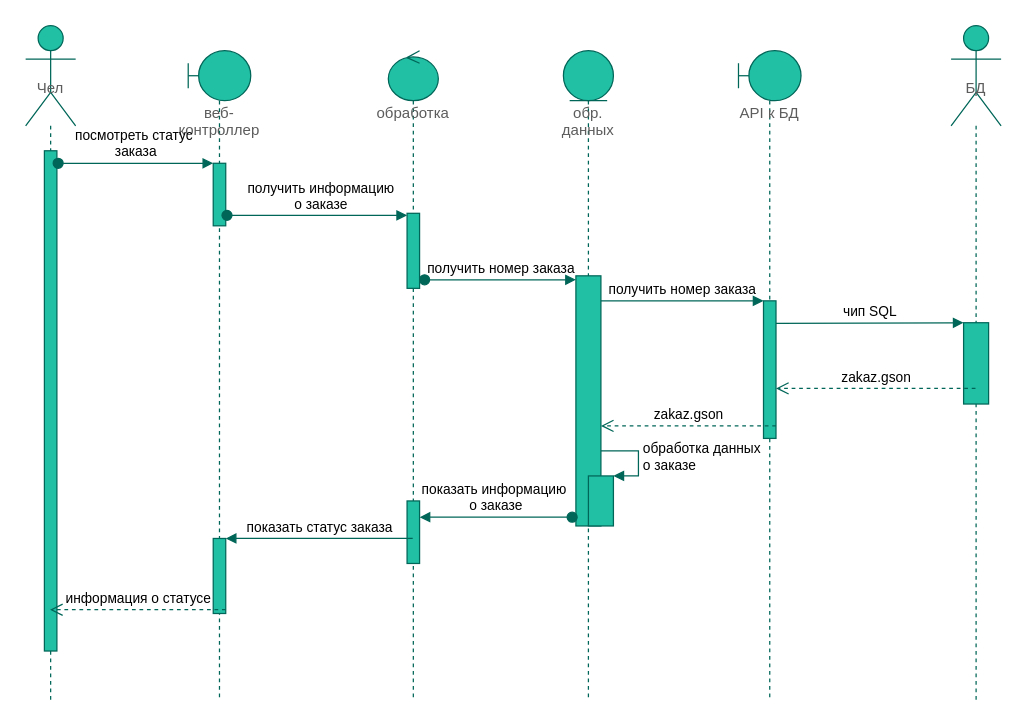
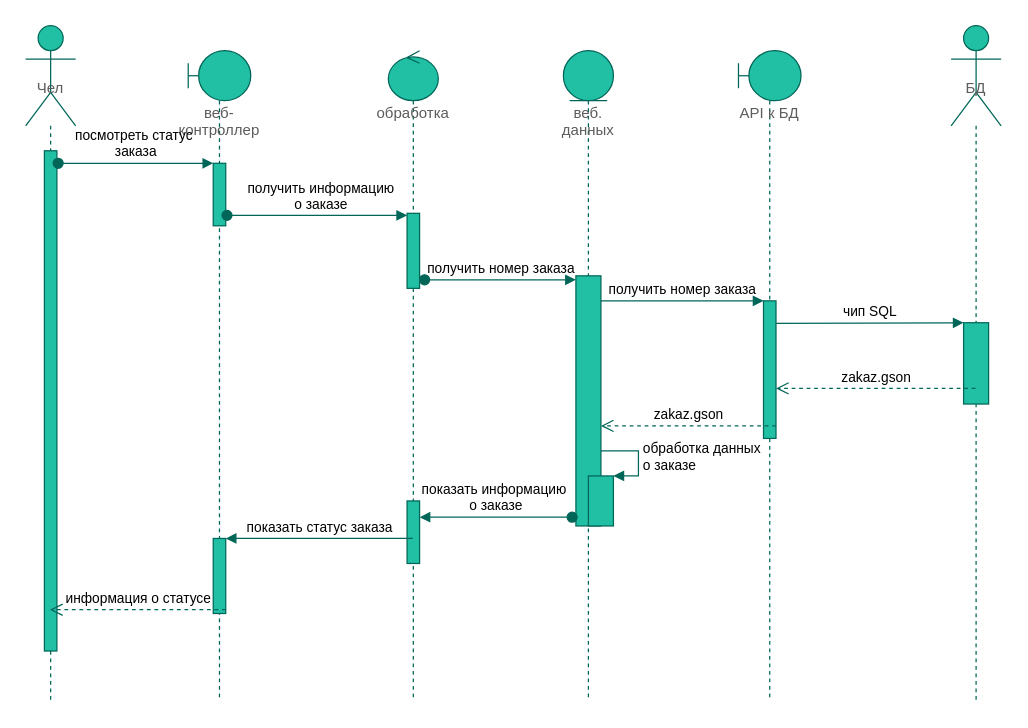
node "обр. данных": label "обр. данных" -> "веб. данных"
